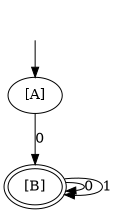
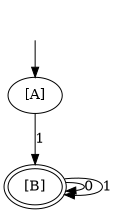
edge "[A]" -> "[B]": label "0" -> "1"
